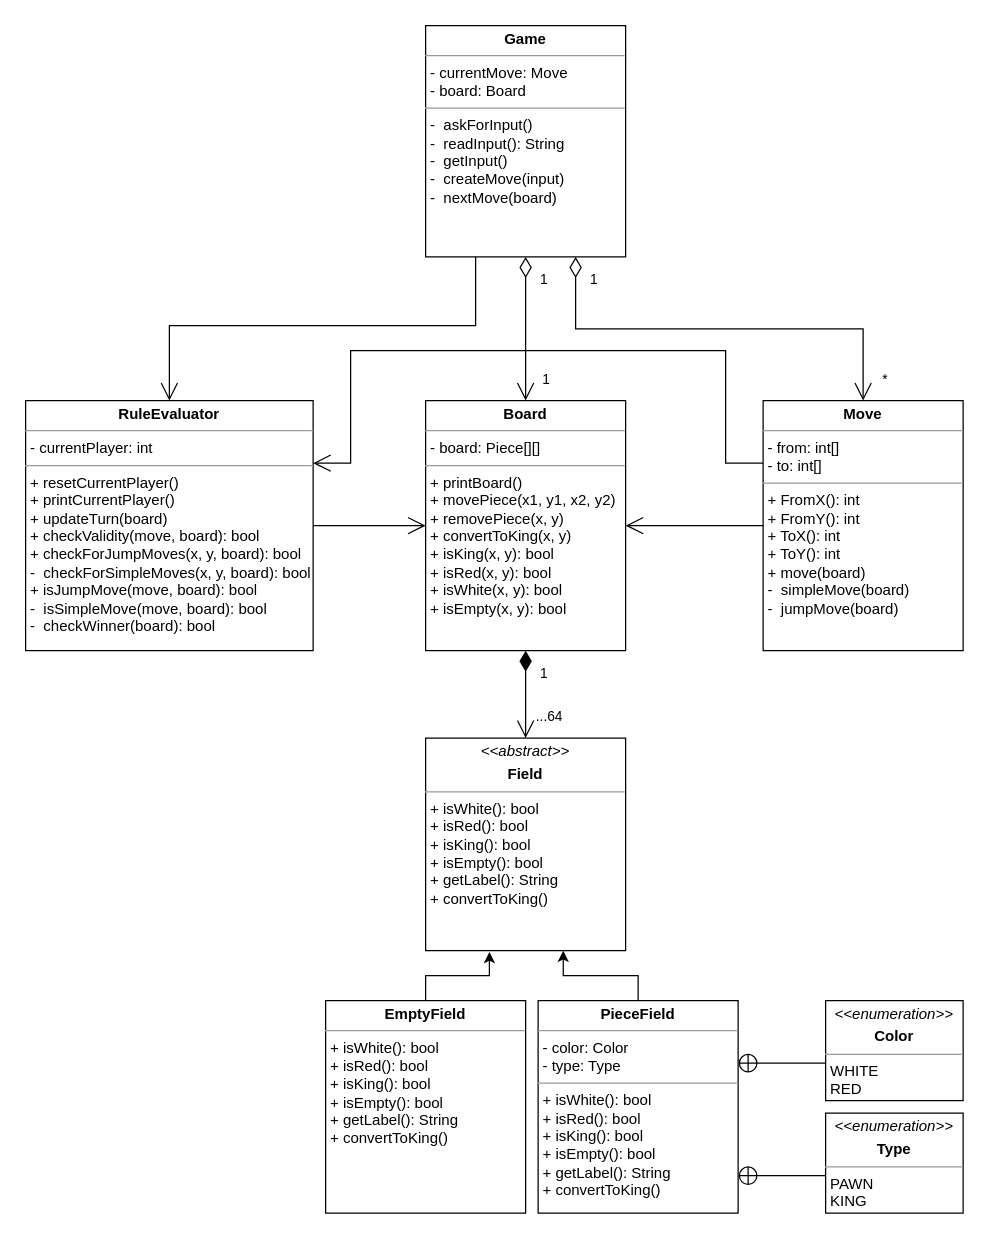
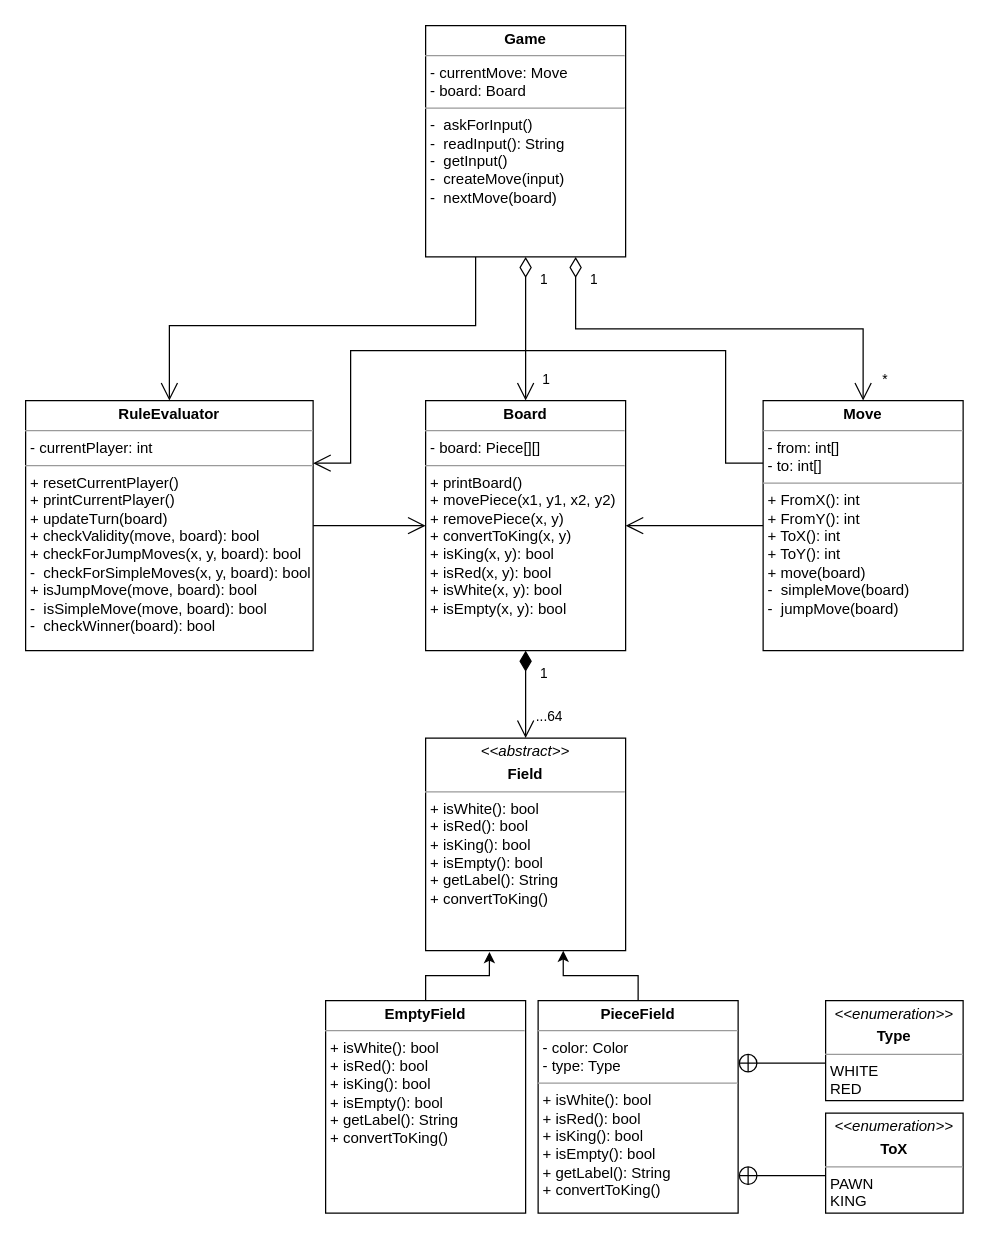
node "<<enumeration>> Color WHITE RED": label "<<enumeration>> Color WHITE RED" -> "<<enumeration>> Type WHITE RED"
node "<<enumeration>> Type PAWN KING": label "<<enumeration>> Type PAWN KING" -> "<<enumeration>> ToX PAWN KING"
